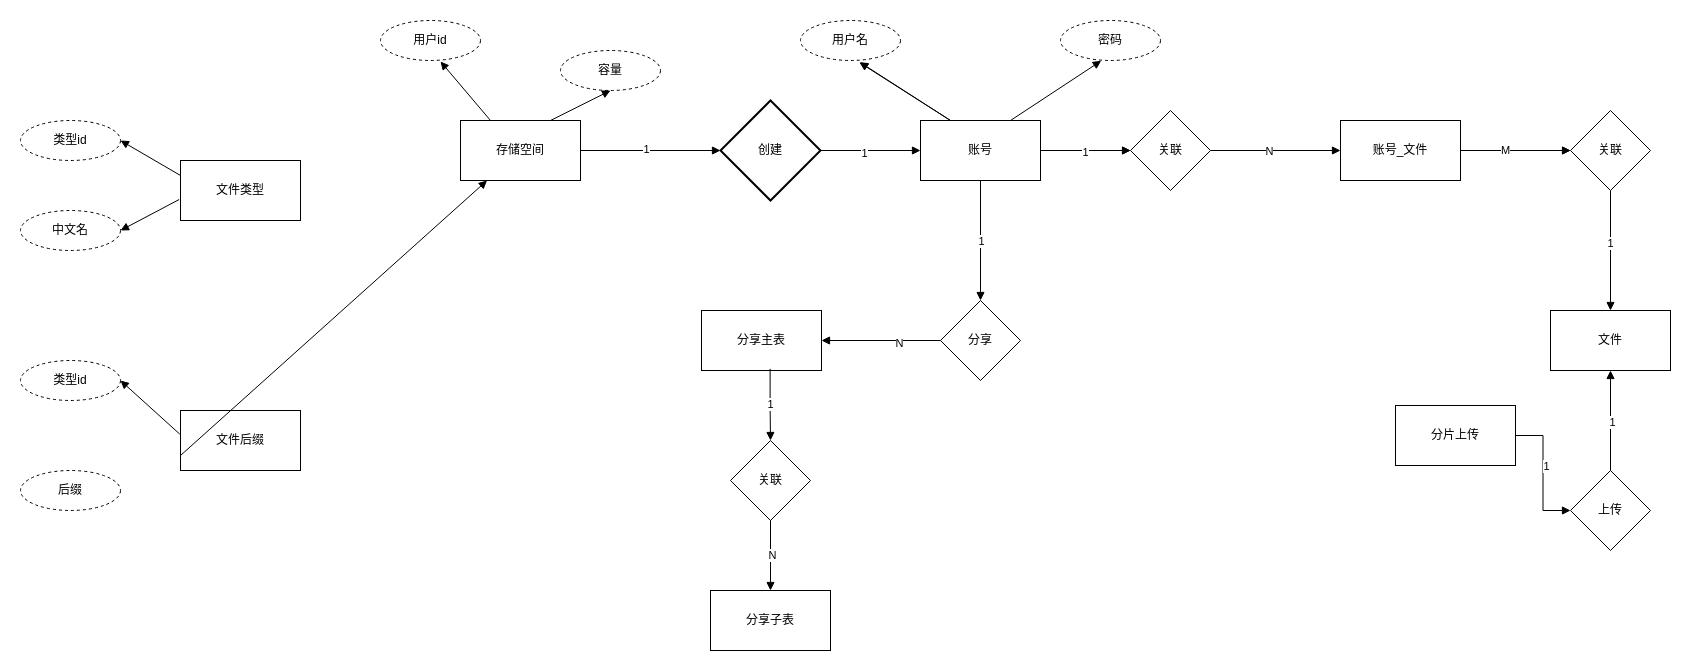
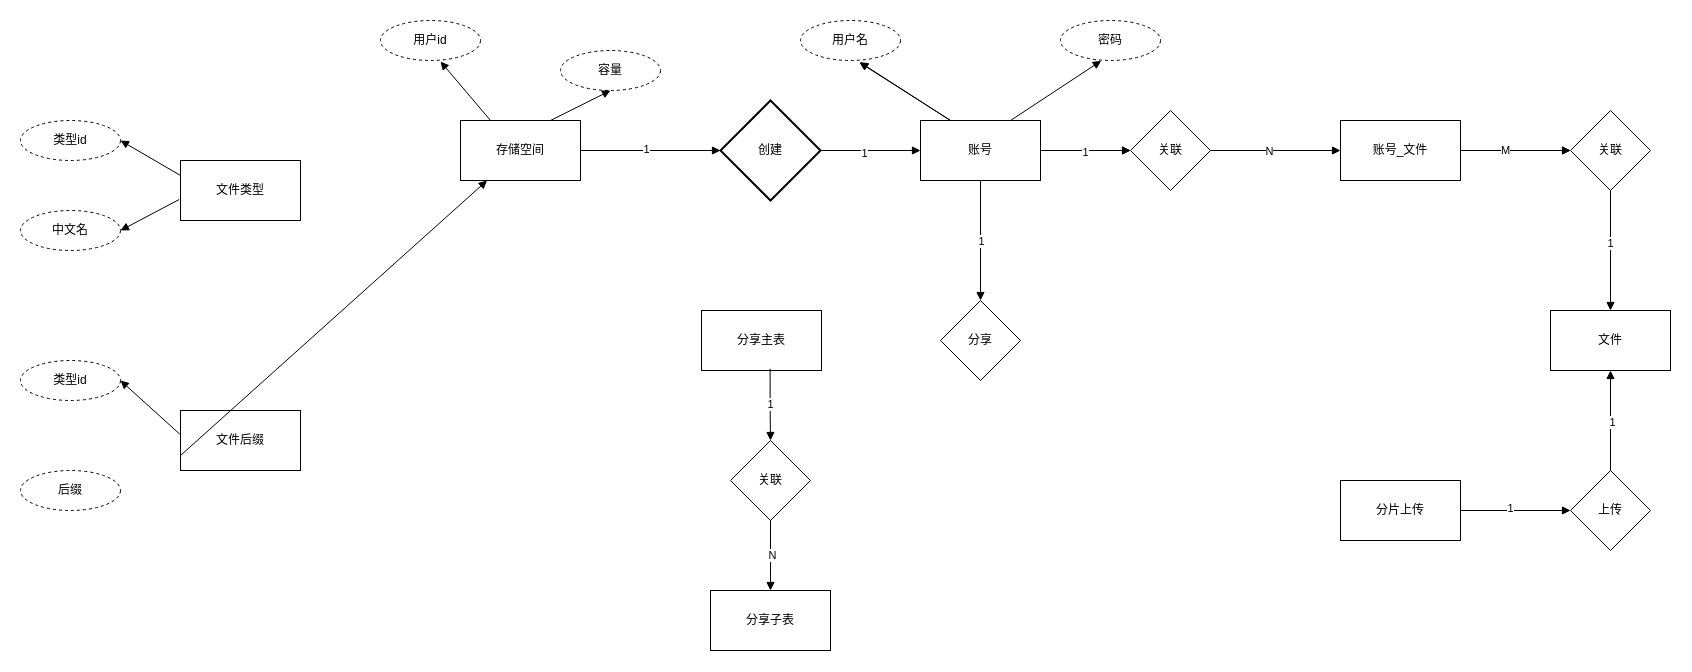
edge "分享" -> "分享主表": removed, label "N"
node "分片上传": moved (1456, 436) -> (1401, 511)
